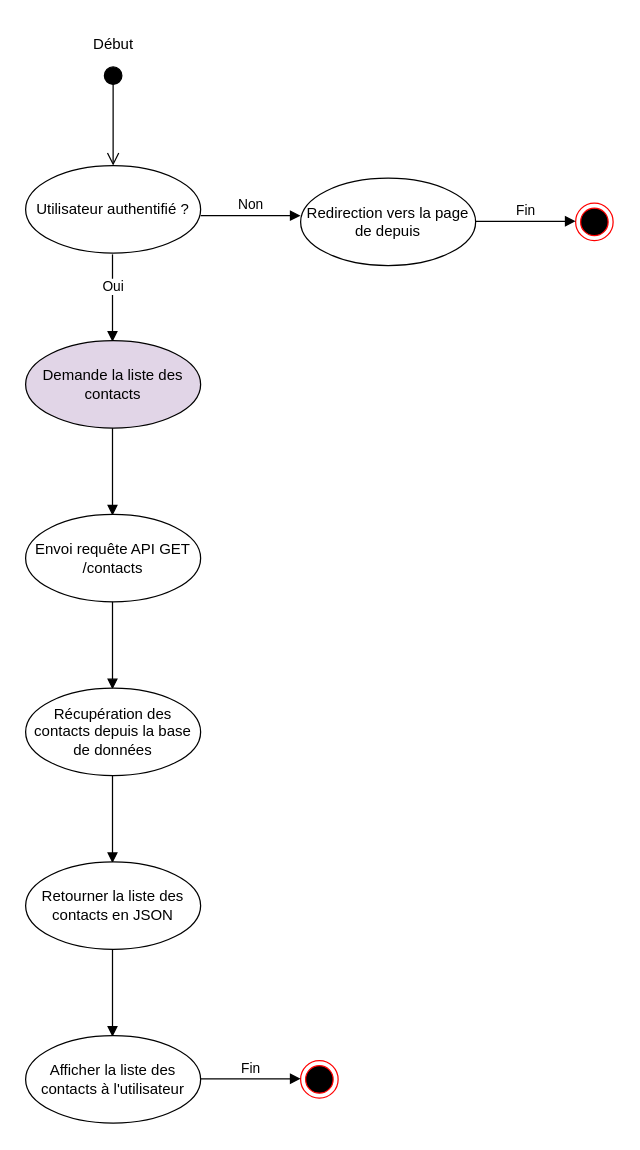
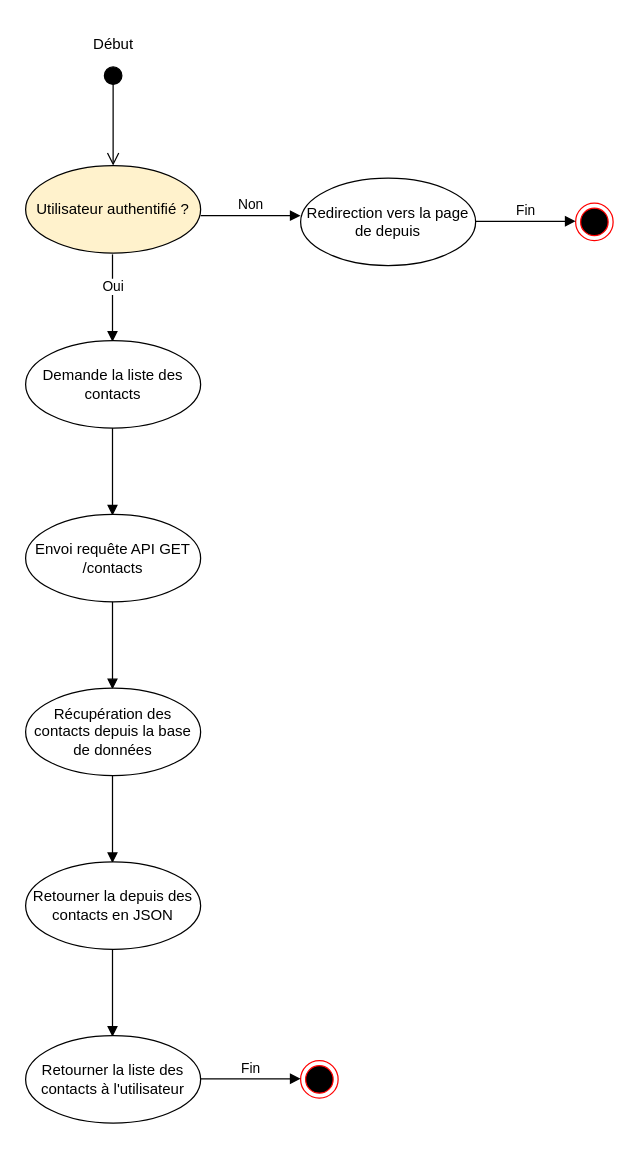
node "Utilisateur authentifié ?": fillcolor #ffffff -> #fff2cc
node "Demande la liste des contacts": fillcolor #e1d5e7 -> #ffffff
node "Retourner la liste des contacts en JSON": label "Retourner la liste des contacts en JSON" -> "Retourner la depuis des contacts en JSON"
node "Afficher la liste des contacts à l'utilisateur": label "Afficher la liste des contacts à l'utilisateur" -> "Retourner la liste des contacts à l'utilisateur"
